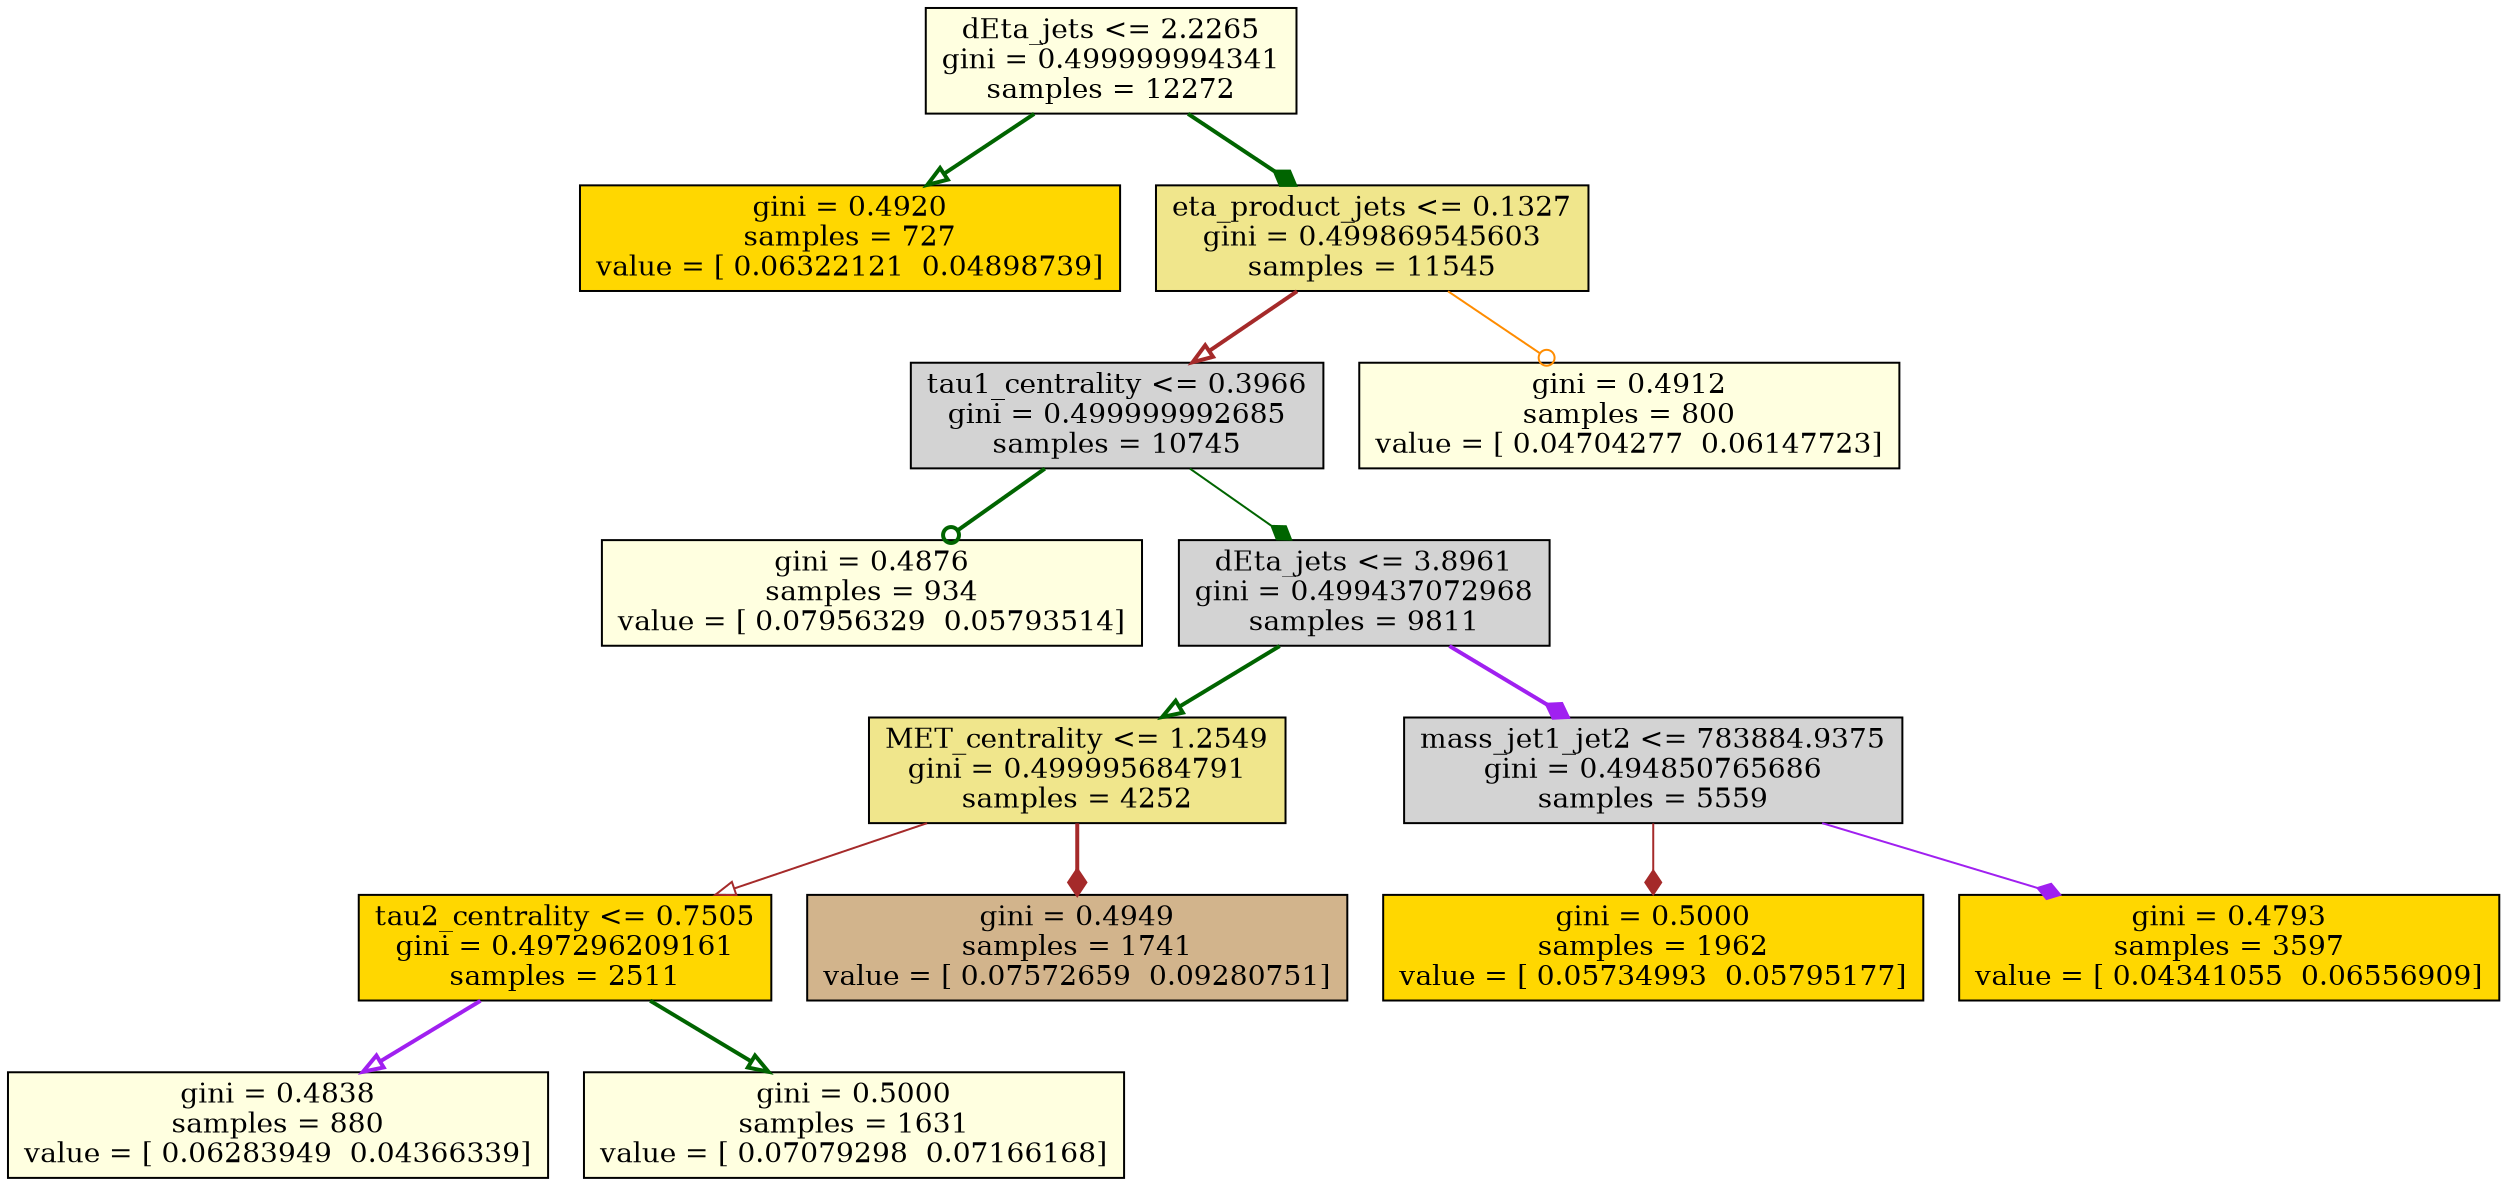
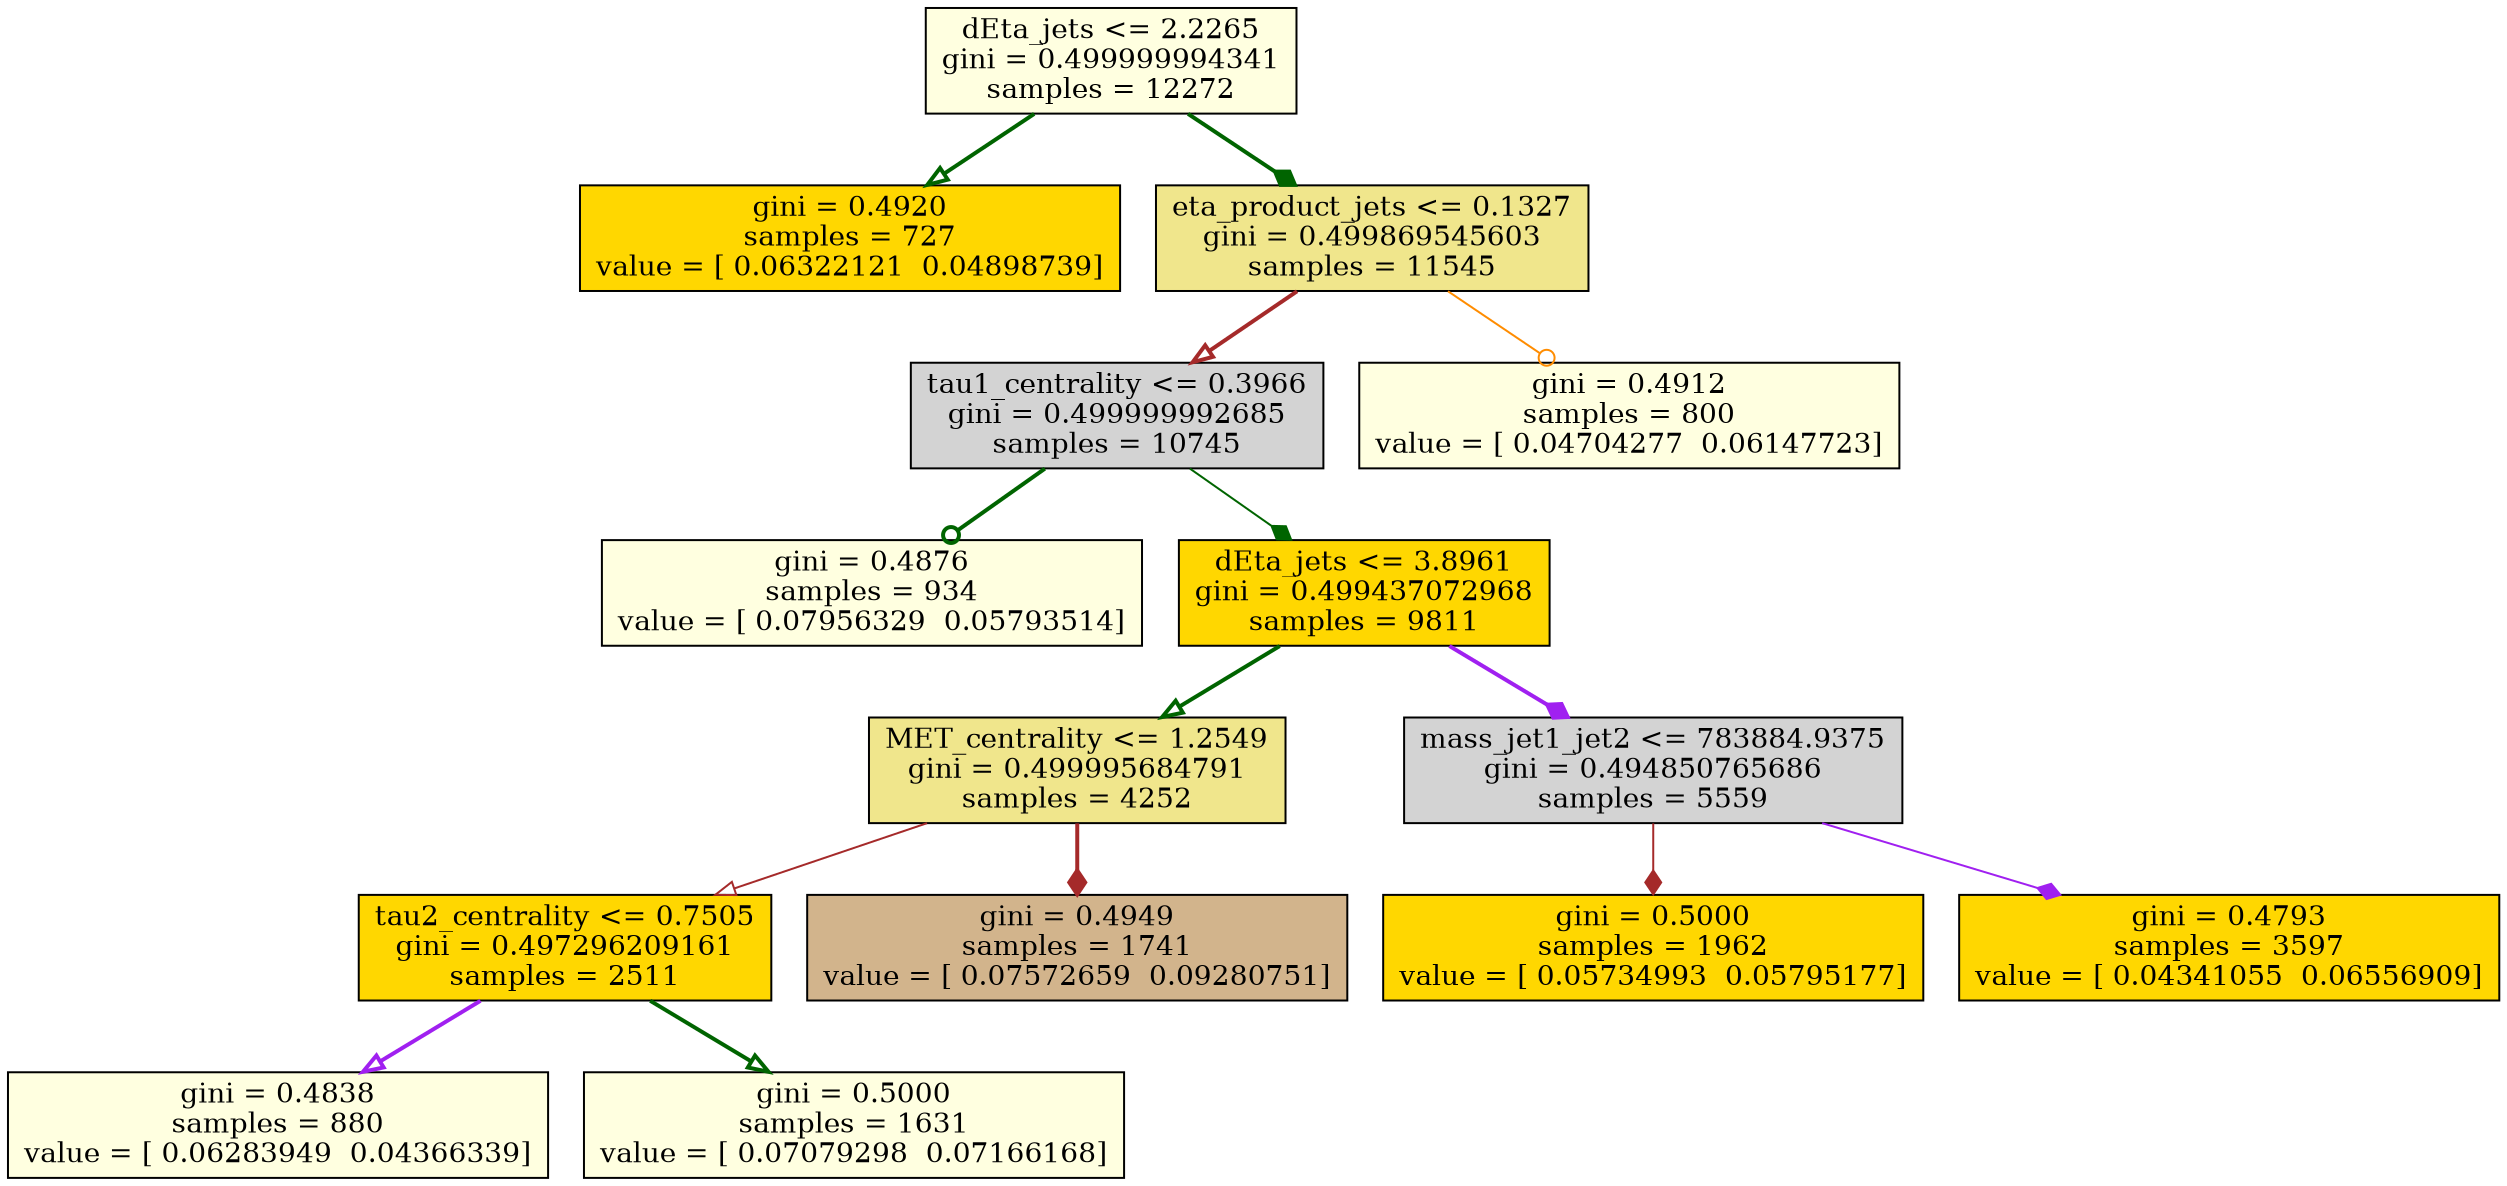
node "dEta_jets <= 3.8961 gini = 0.499437072968 samples = 9811": fillcolor lightgrey -> gold
